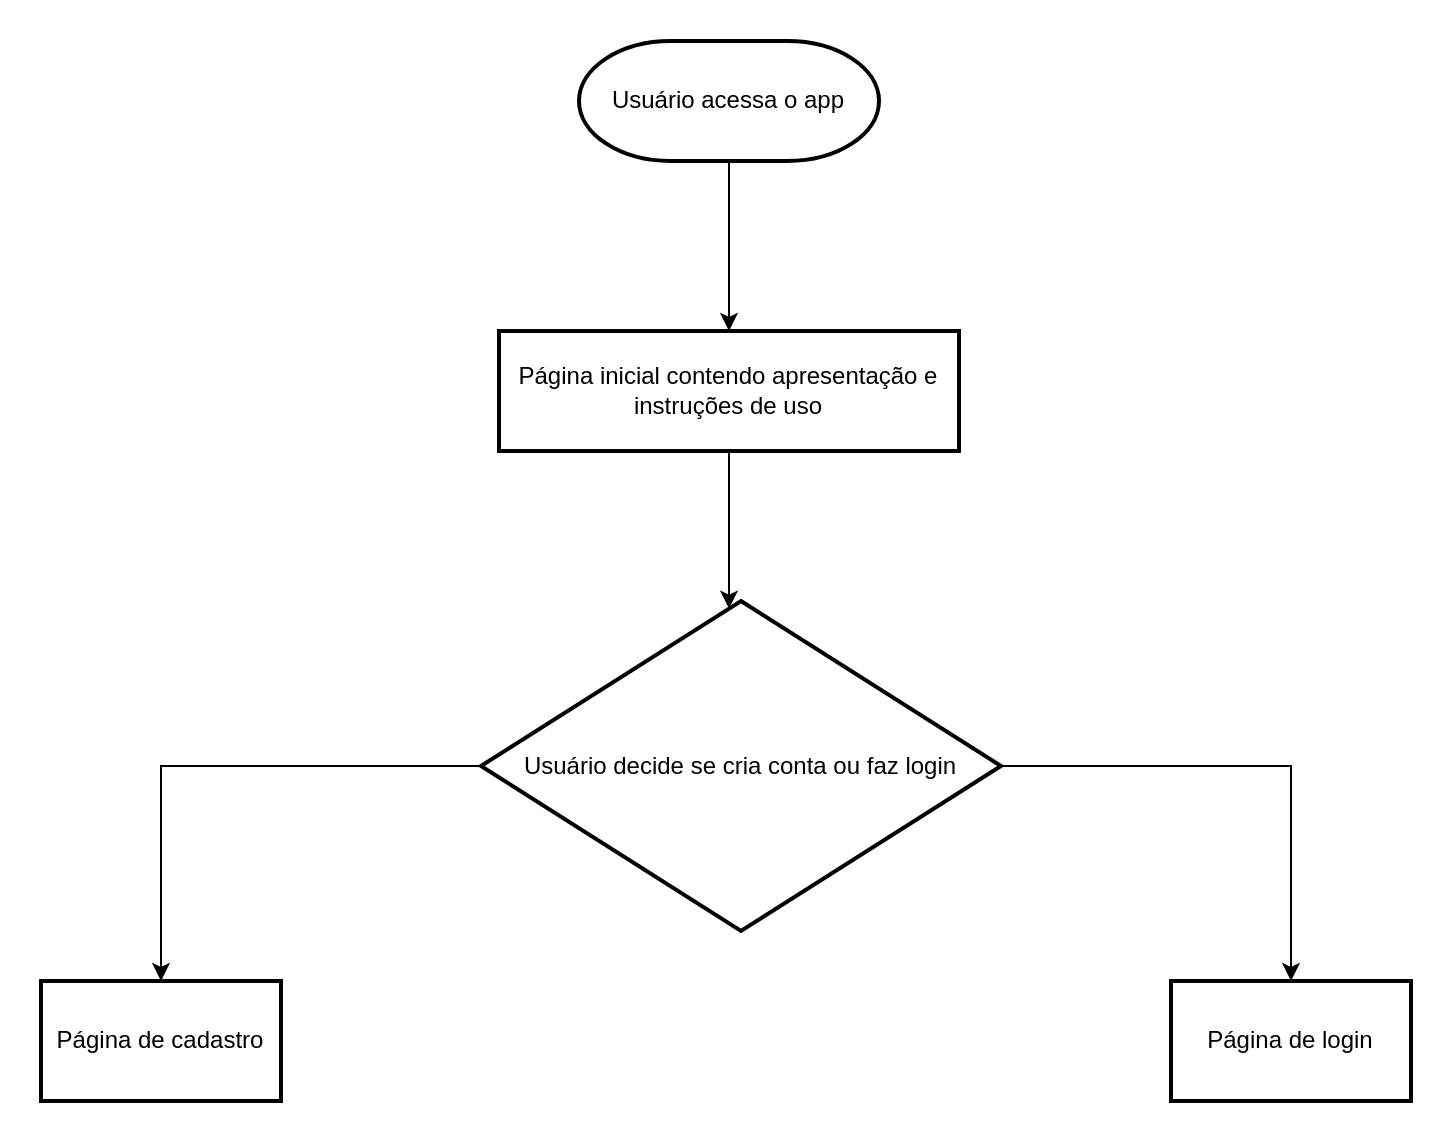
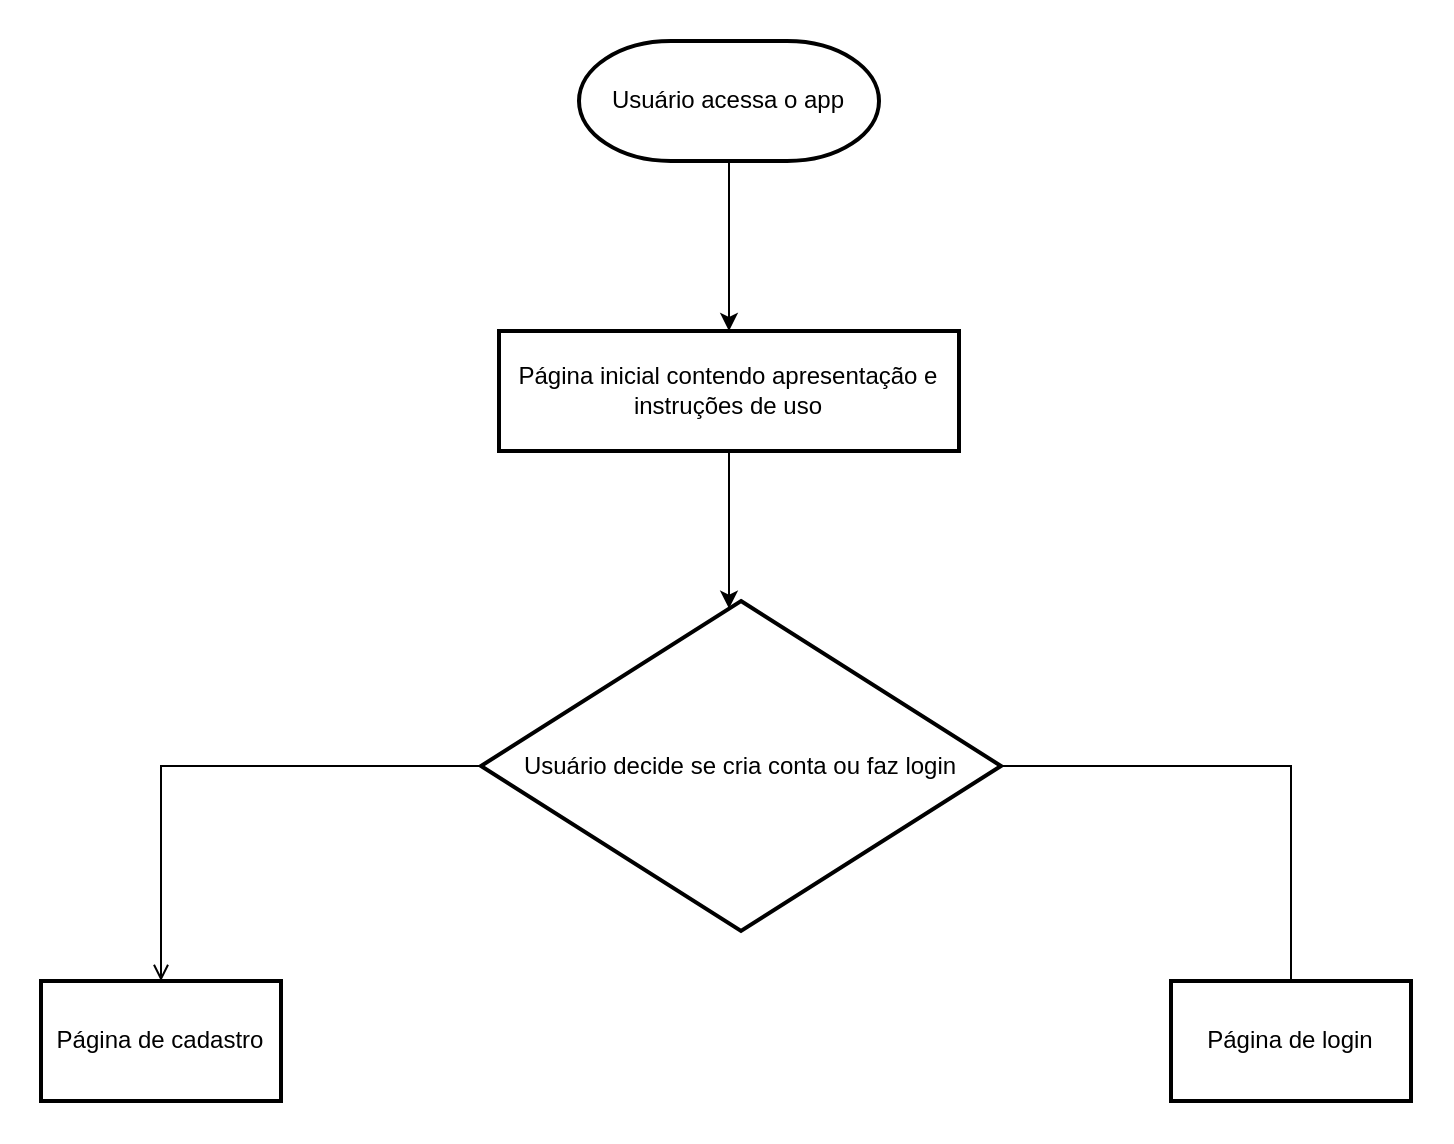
edge "Usuário decide se cria conta ou faz login" -> "Página de cadastro": arrowhead classic -> open
edge "Usuário decide se cria conta ou faz login" -> "Página de login": arrowhead classic -> none
